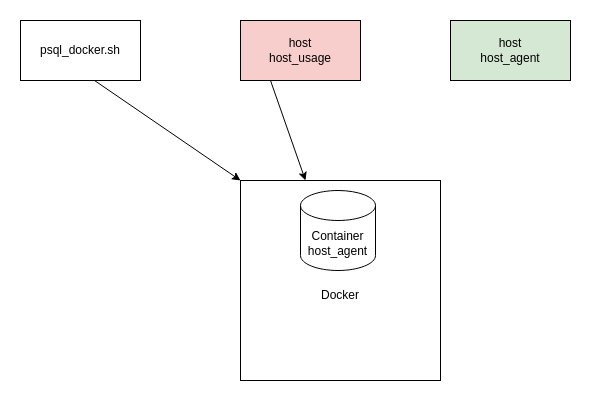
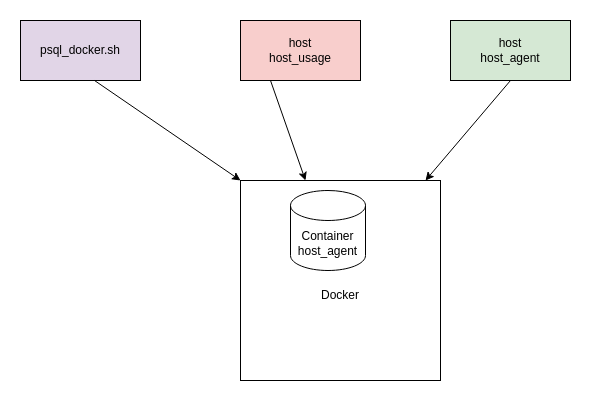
node "psql_docker.sh": fillcolor #ffffff -> #e1d5e7
edge "host host_agent" -> "Docker": added
node "Container host_agent": moved (338, 231) -> (328, 231)
